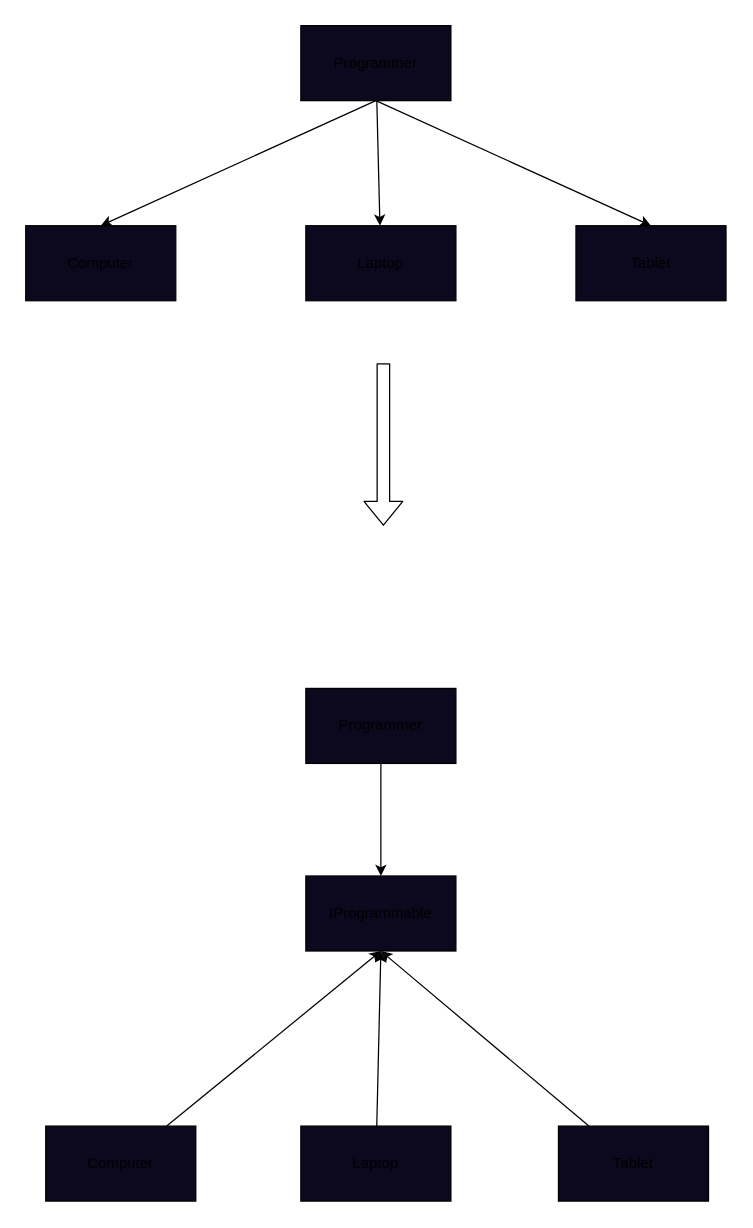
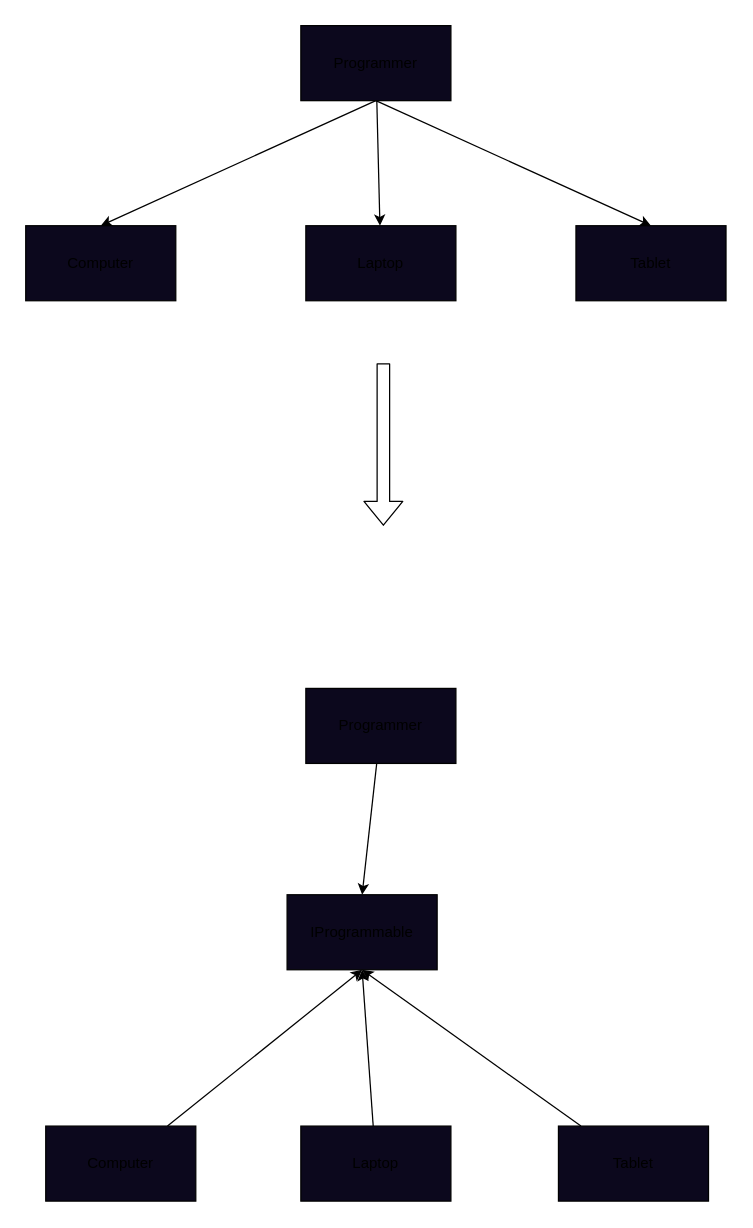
node "IProgrammable": moved (381, 913) -> (362, 932)
